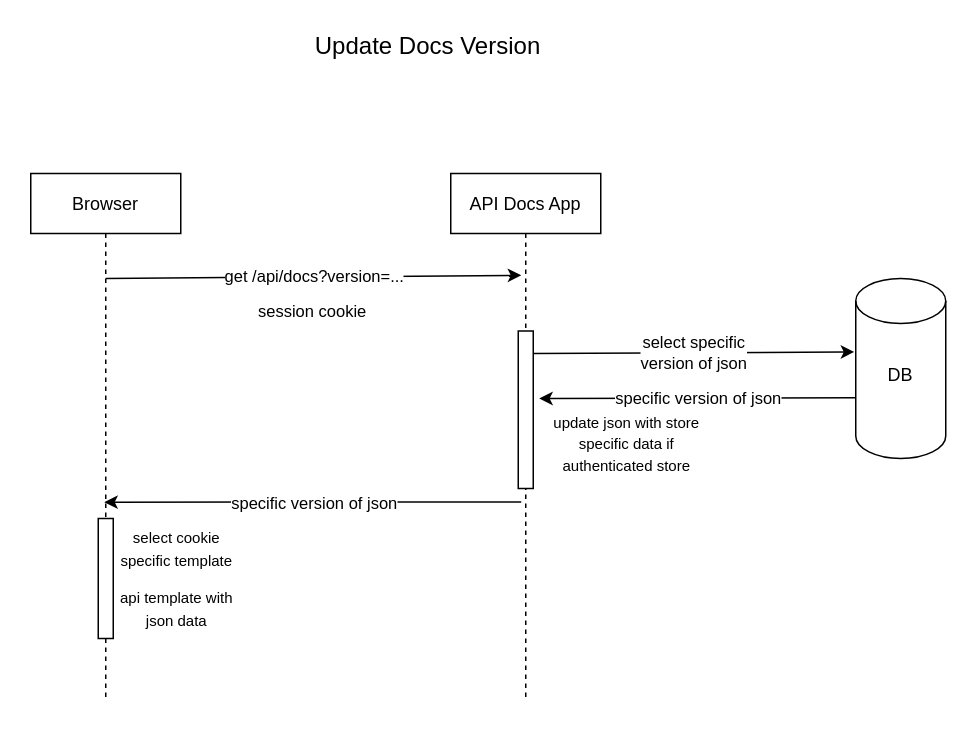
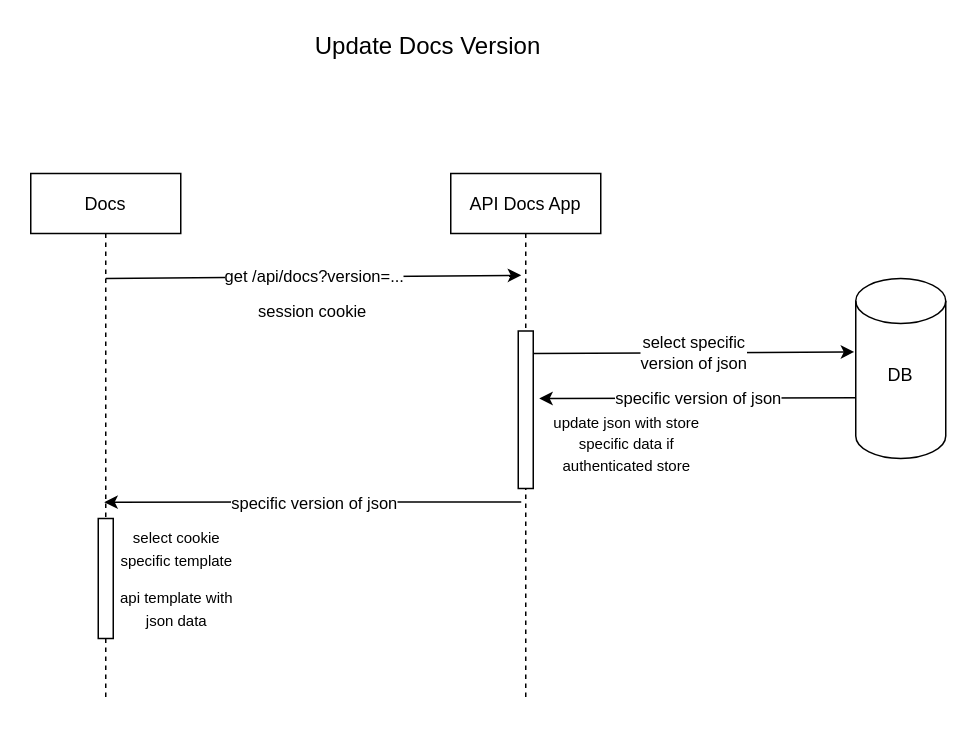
node "Browser": label "Browser" -> "Docs"
